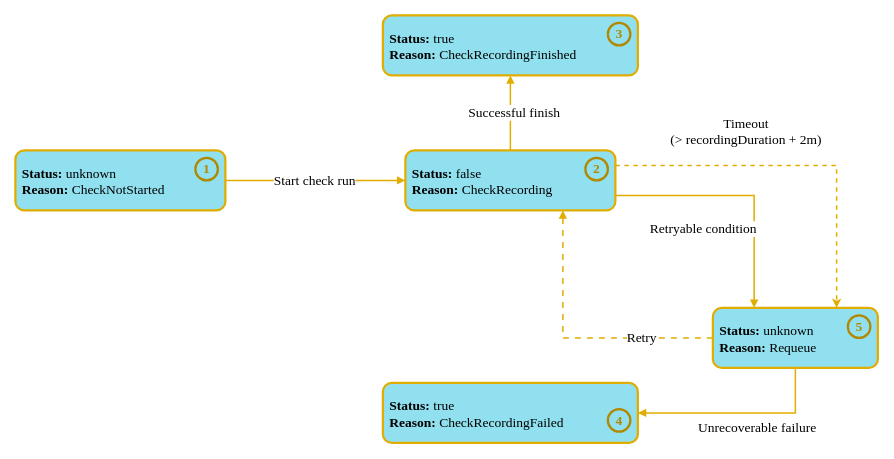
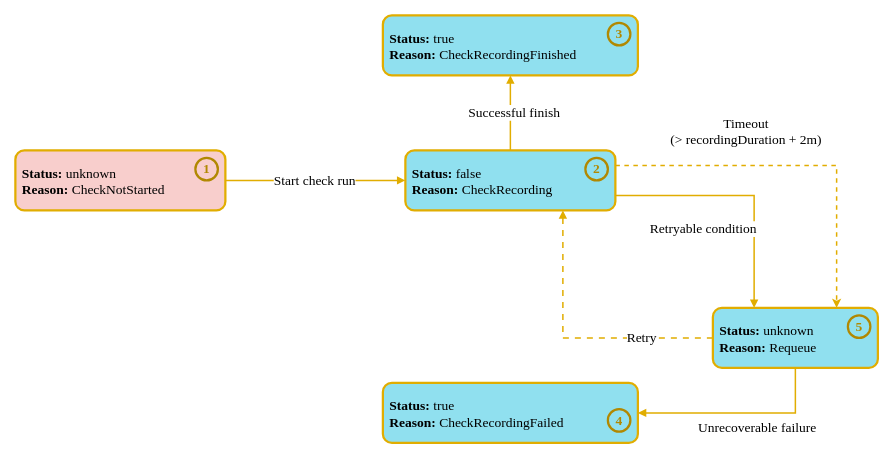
node "Status: unknown Reason: CheckNotStarted": fillcolor #90e0ef -> #f8cecc
